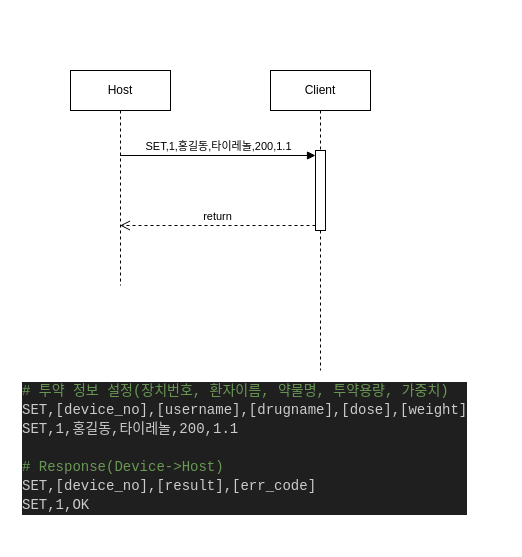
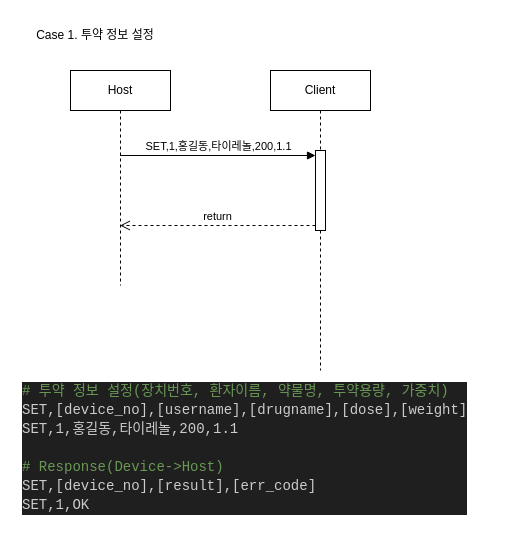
node "Case 1. 투약 정보 설정": added
